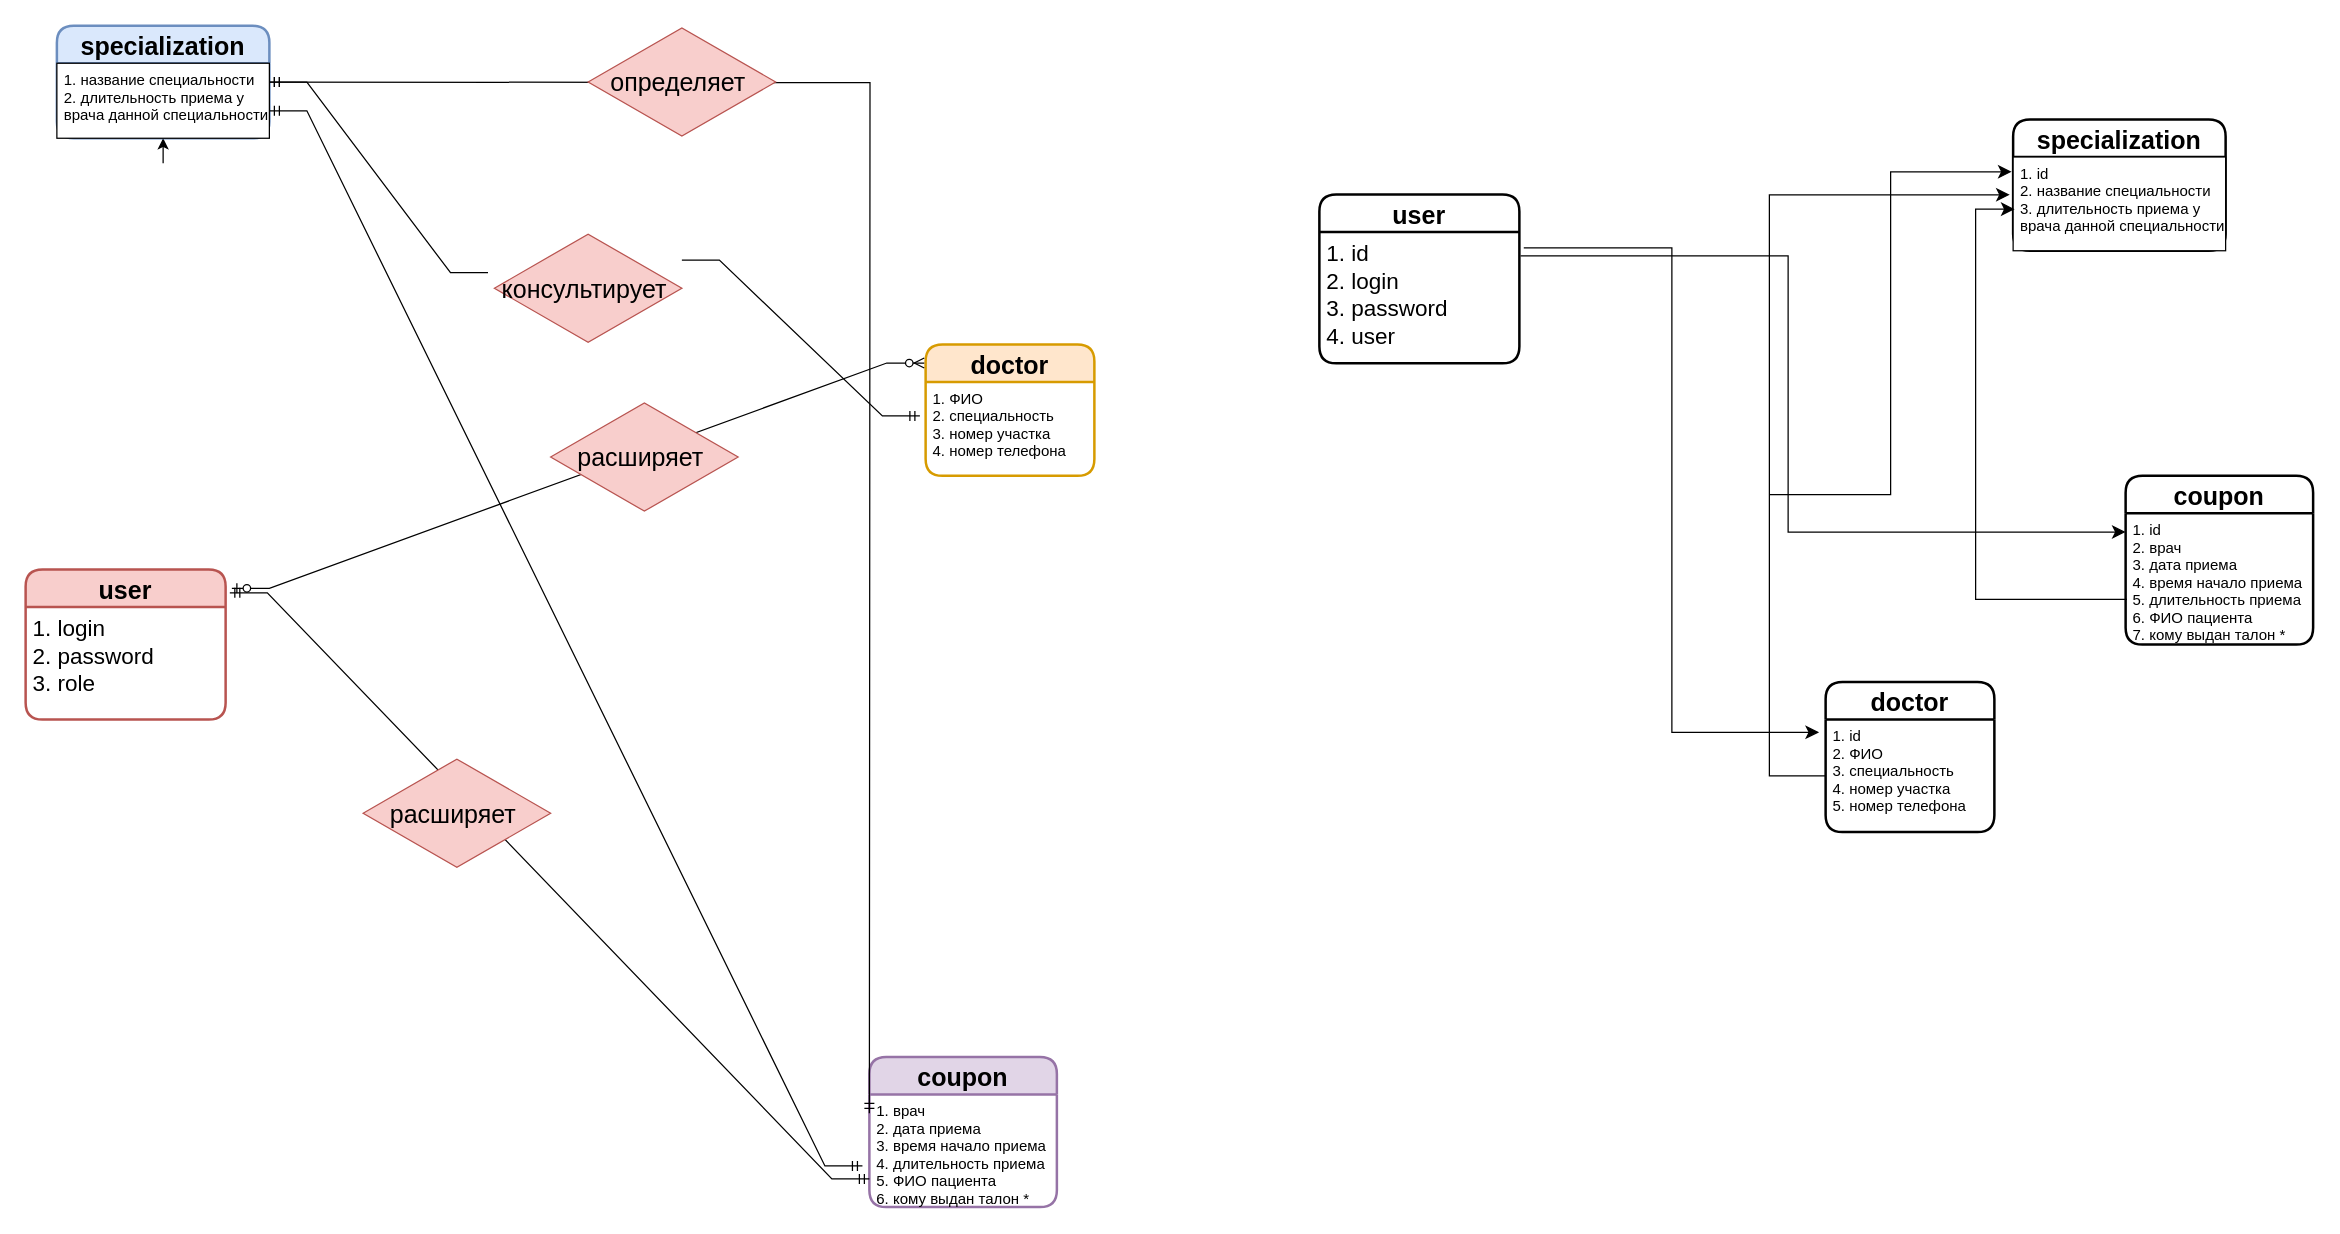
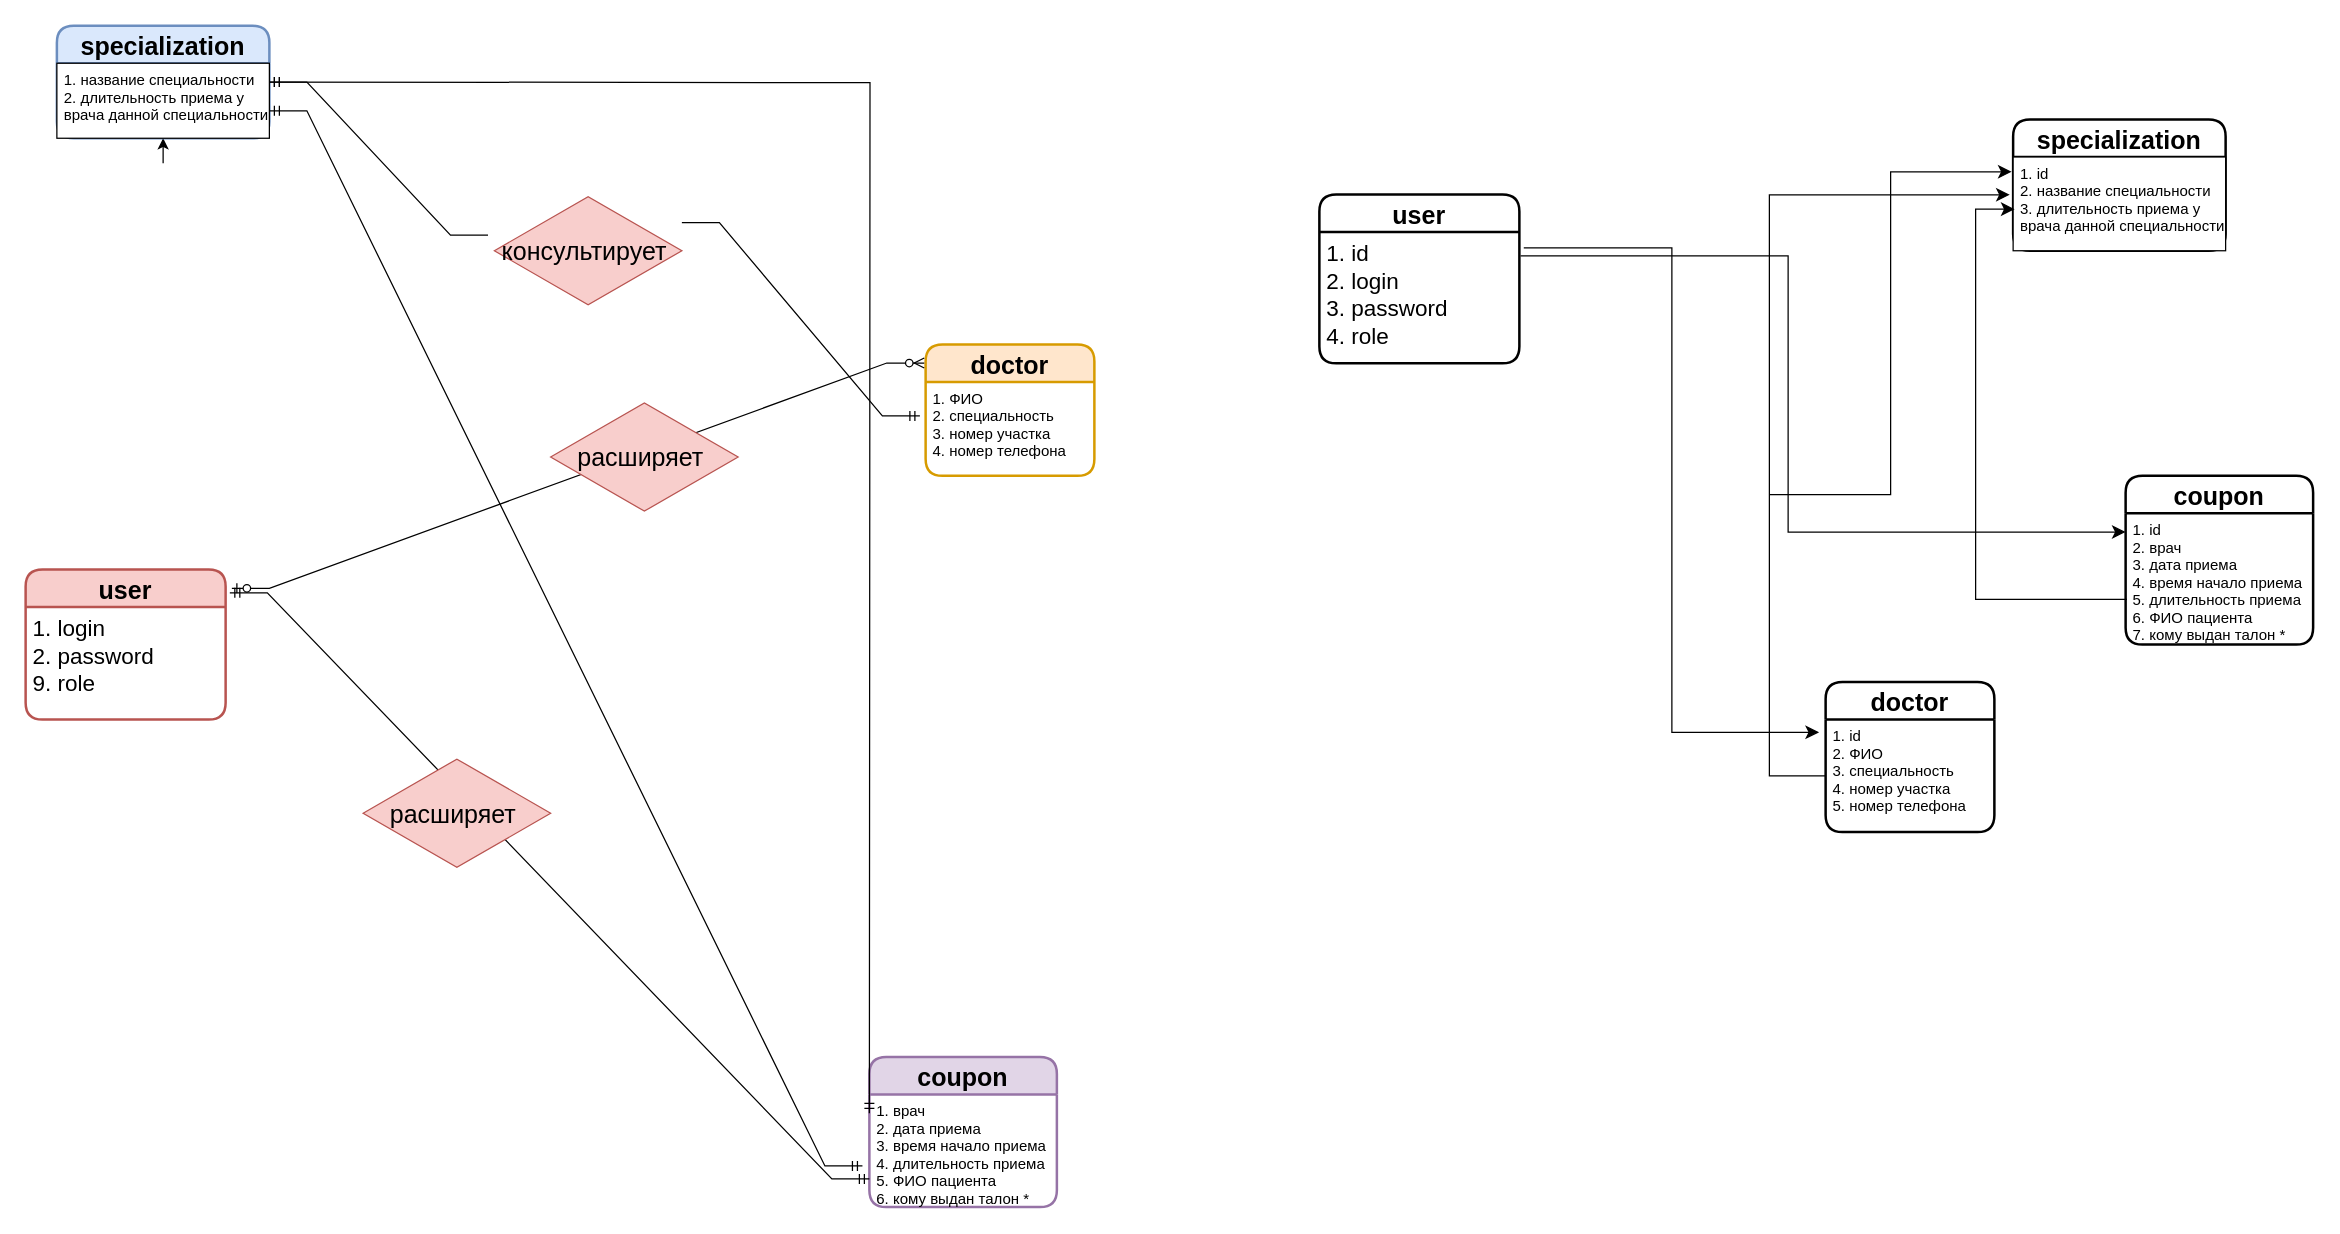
node "определяет": removed
node "1. id 2. login 3. password 4. user": label "1. id 2. login 3. password 4. user" -> "1. id 2. login 3. password 4. role"
node "консультирует": moved (588, 288) -> (588, 251)
node "1. login 2. password 3. role": label "1. login 2. password 3. role" -> "1. login 2. password 9. role"
